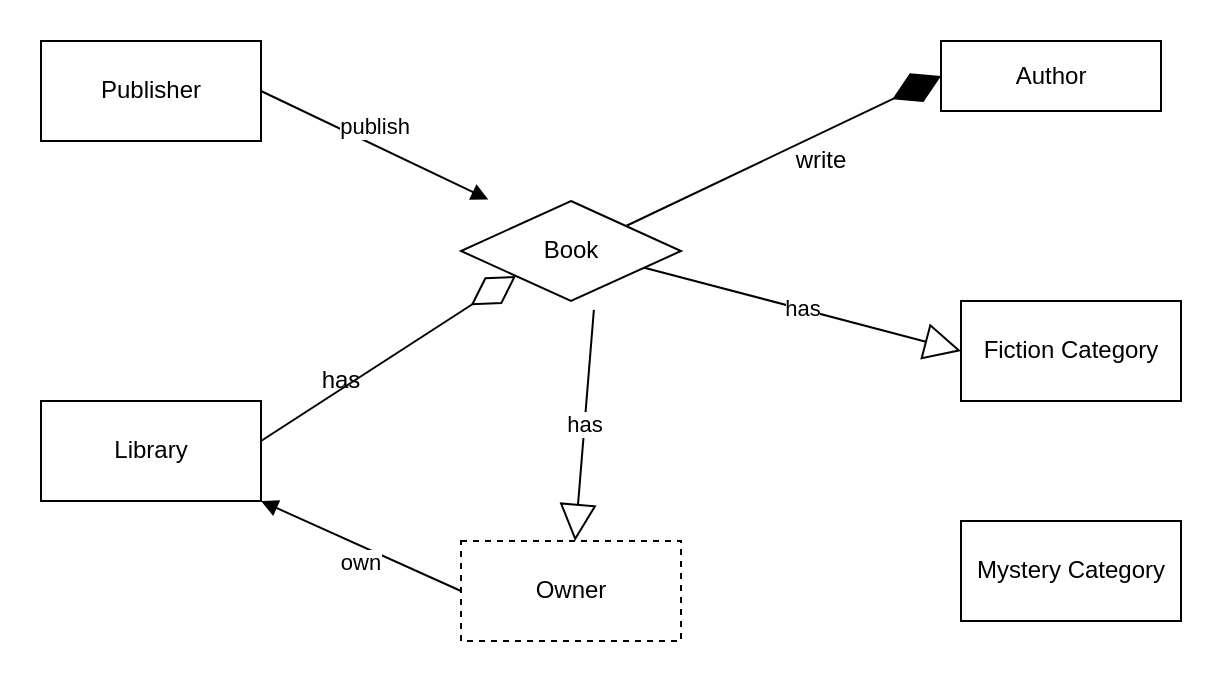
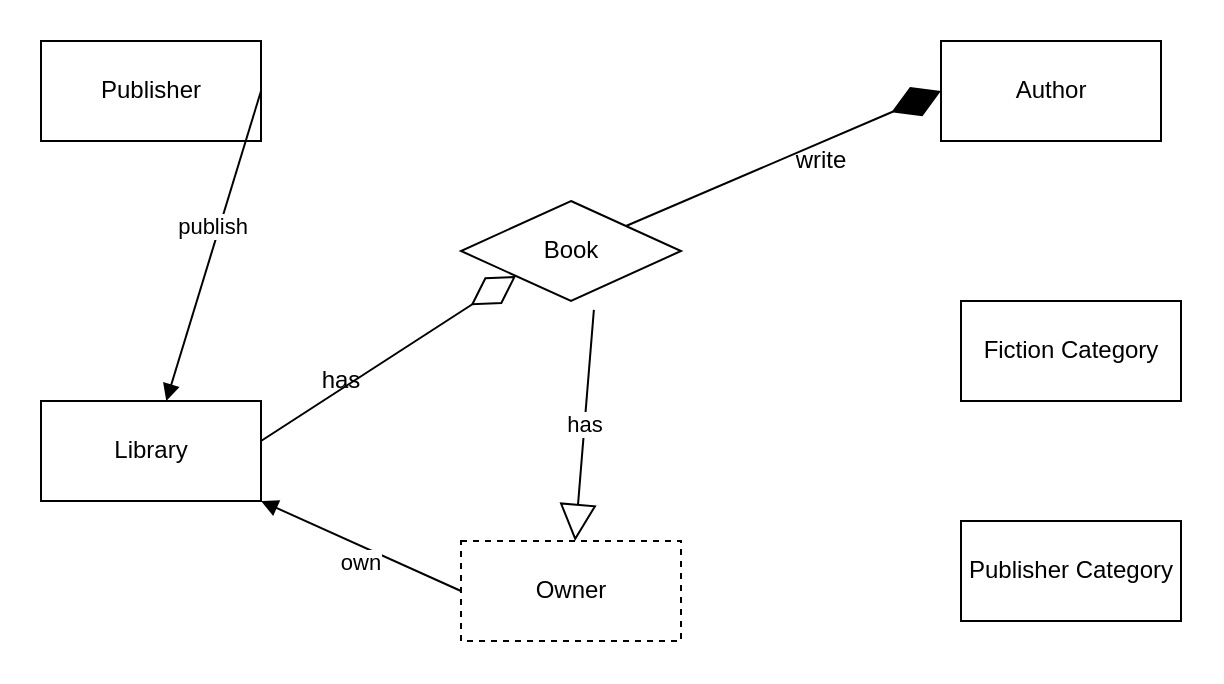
node "Author": size 220x70 -> 220x100
edge "Publisher" -> "Book": now "Publisher" -> "Library"
edge "Book" -> "Fiction Category": removed, label "has"
node "Mystery Category": label "Mystery Category" -> "Publisher Category"
